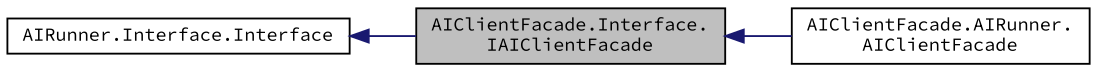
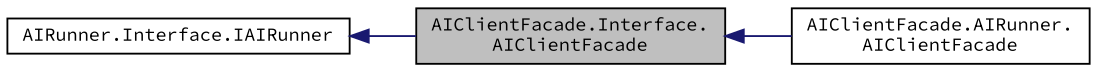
node "AIRunner.Interface.Interface": label "AIRunner.Interface.Interface" -> "AIRunner.Interface.IAIRunner"
node "AIClientFacade.Interface. IAIClientFacade": label "AIClientFacade.Interface. IAIClientFacade" -> "AIClientFacade.Interface. AIClientFacade"
